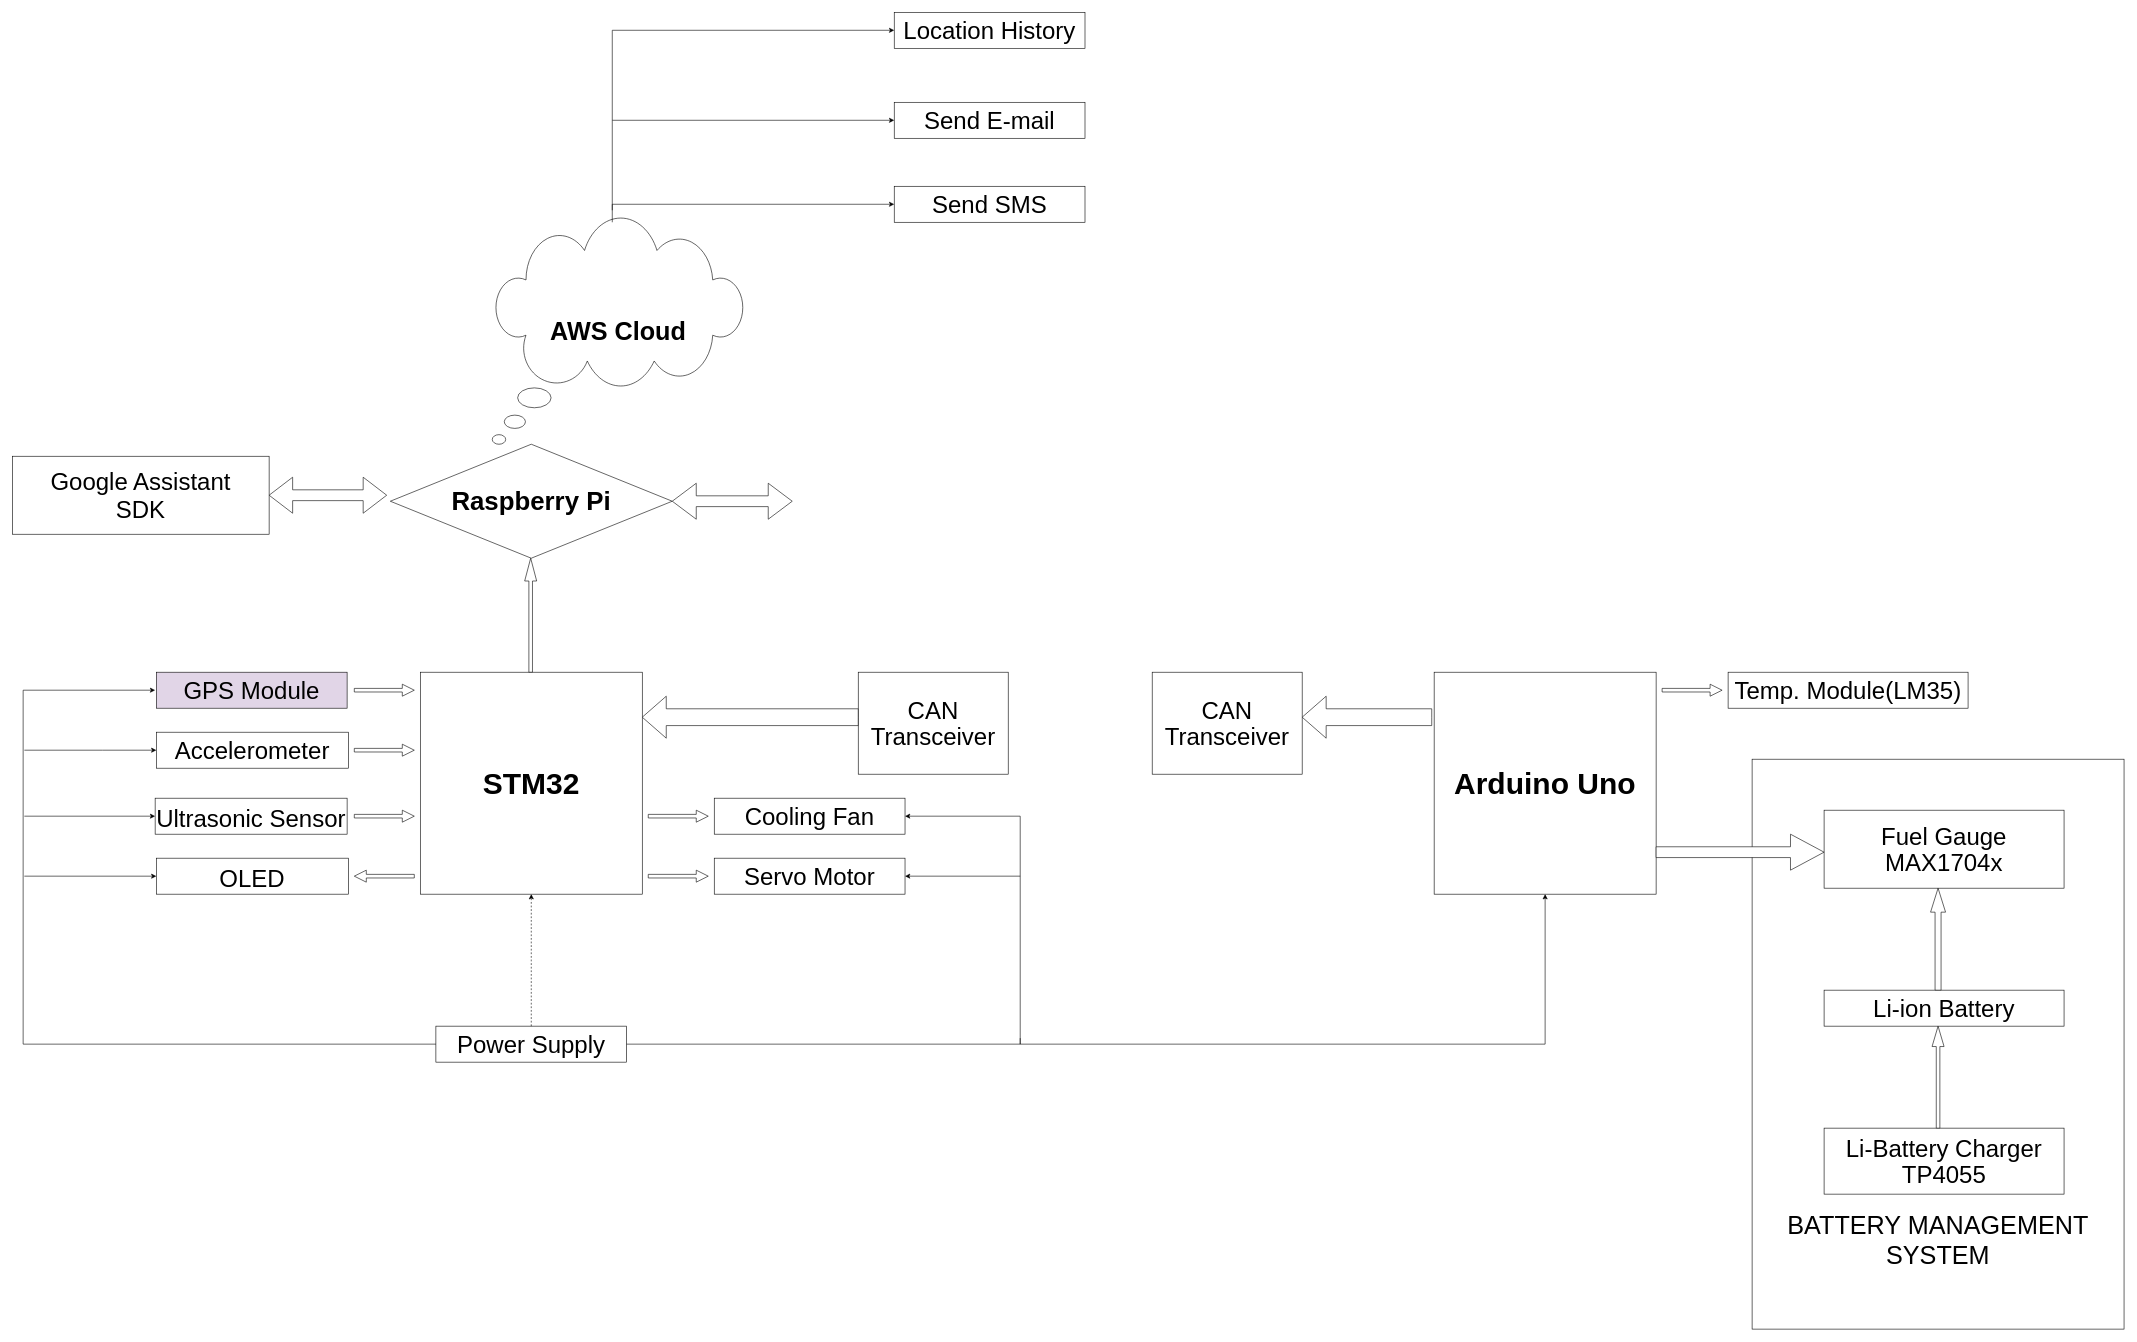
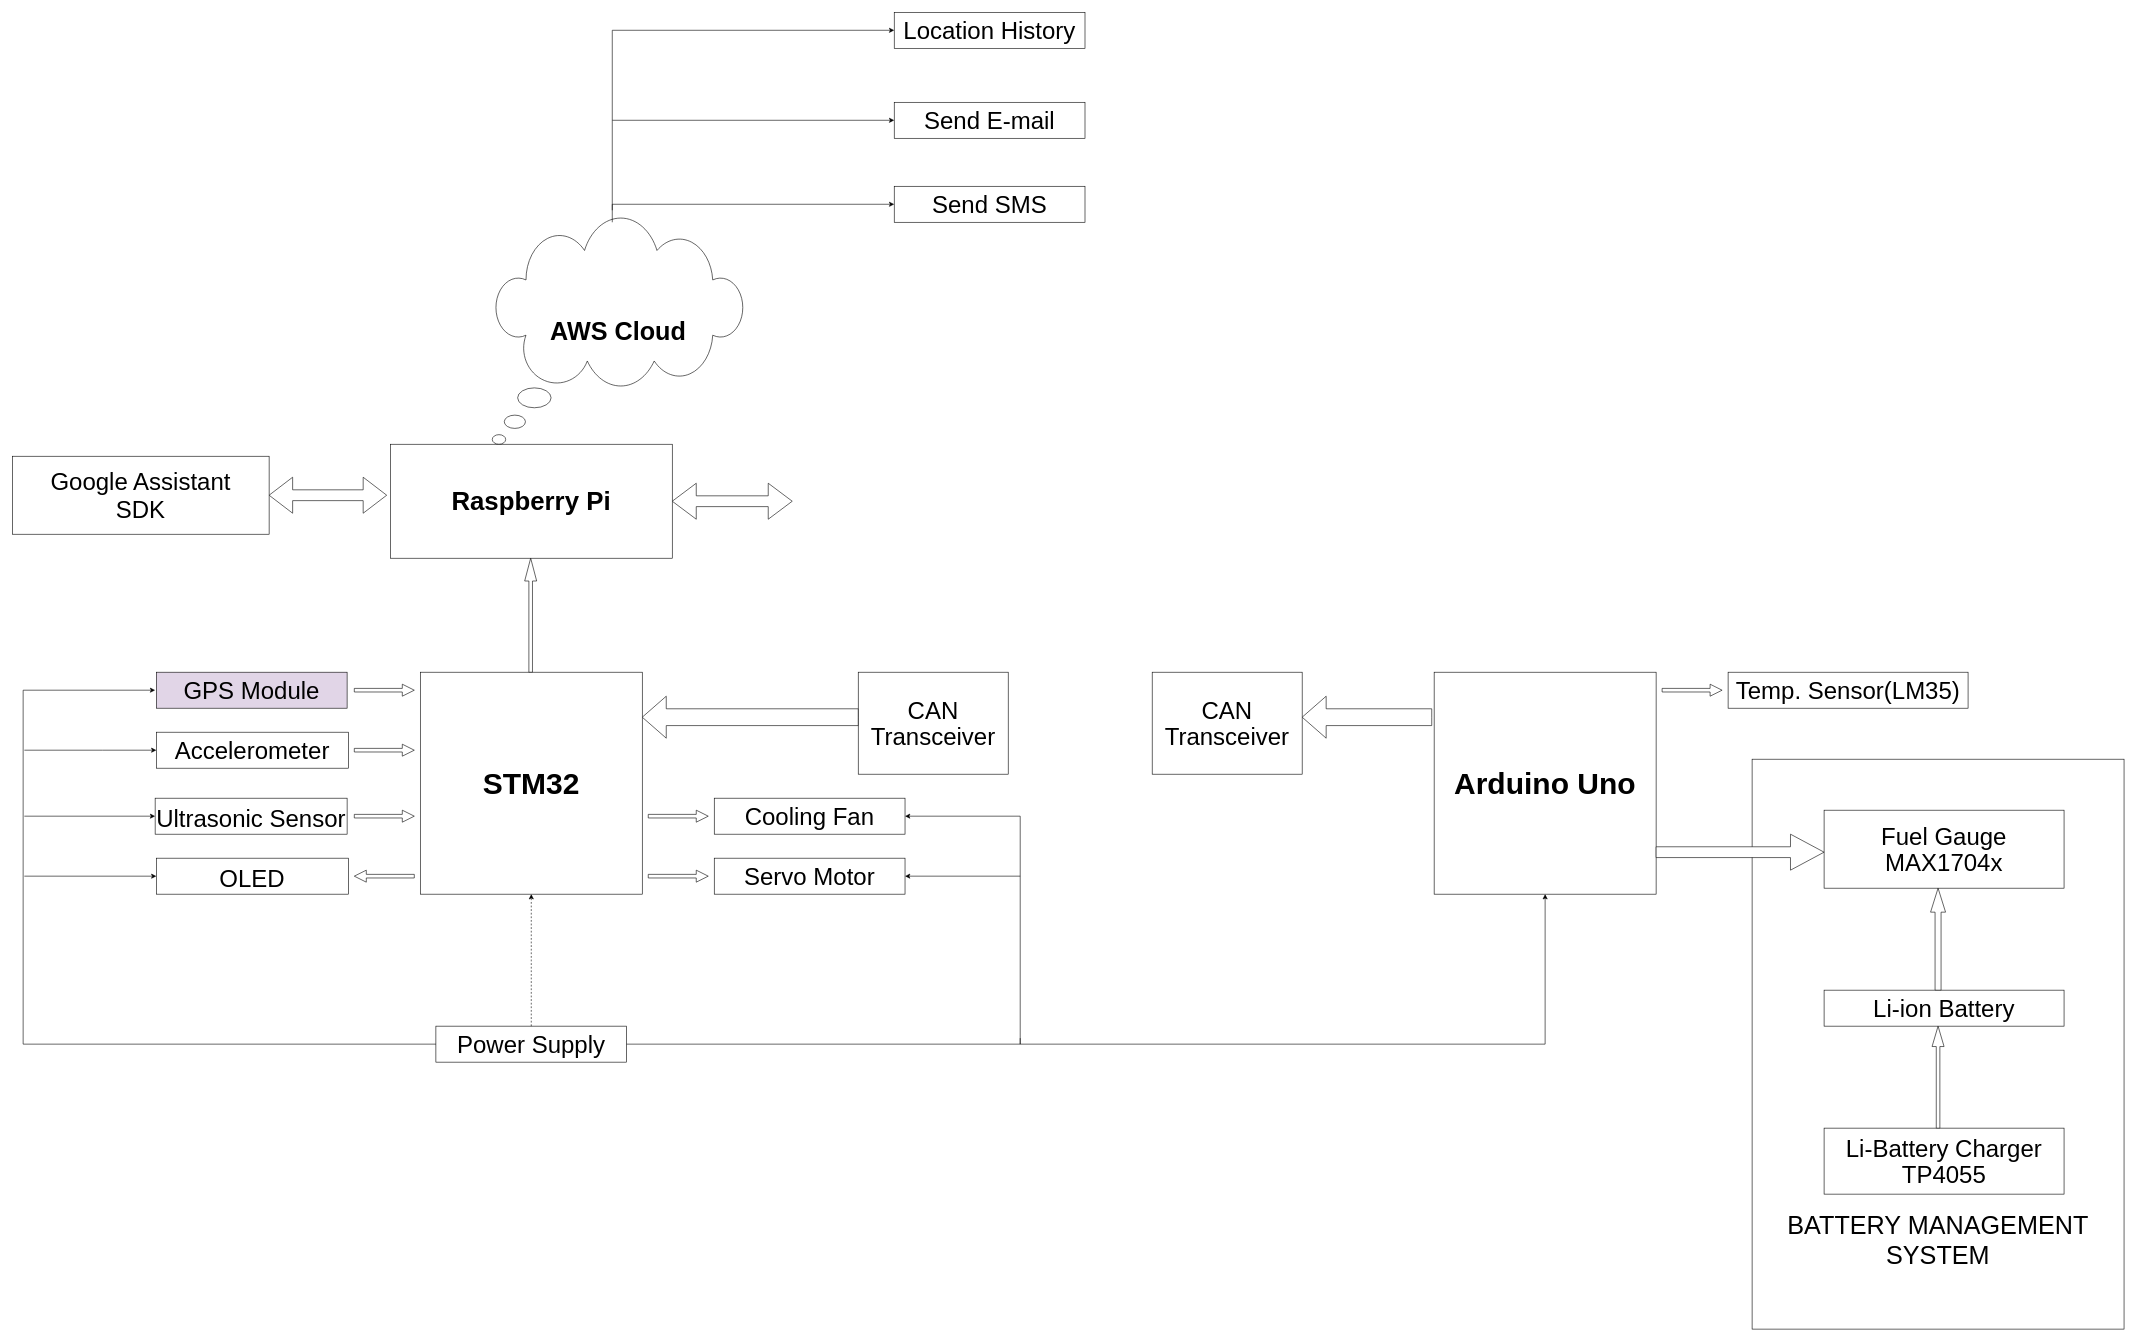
node "Raspberry Pi": shape diamond -> rectangle
node "Temp. Module(LM35)": label "Temp. Module(LM35)" -> "Temp. Sensor(LM35)"
